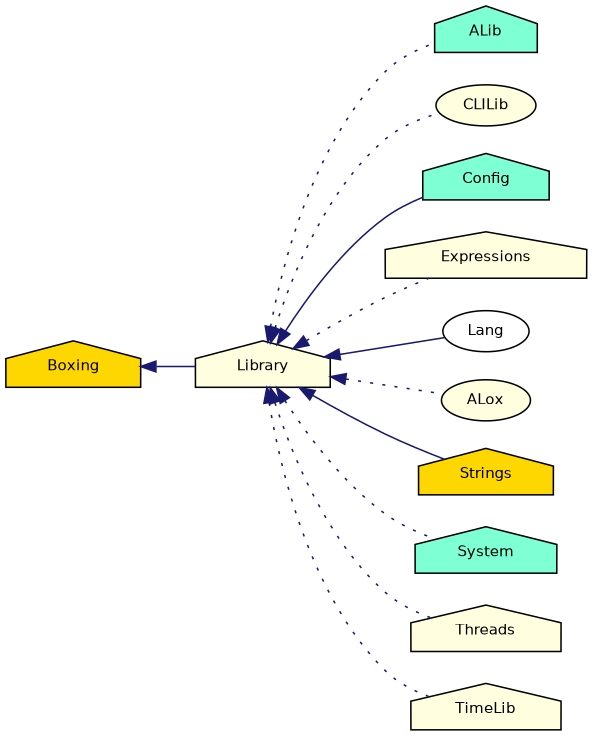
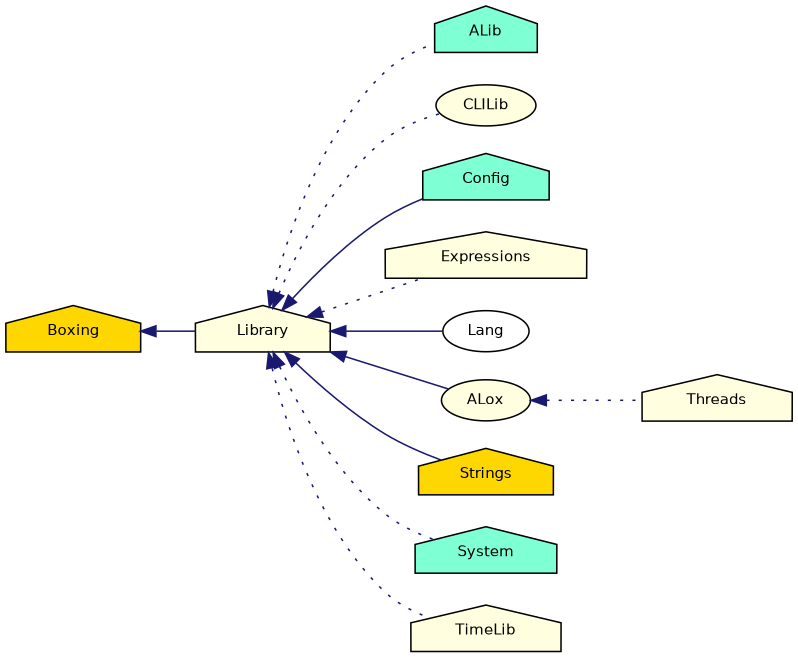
edge "ALox" -> "Library": style dotted -> solid
edge "Threads" -> "Library": now "Threads" -> "ALox"
